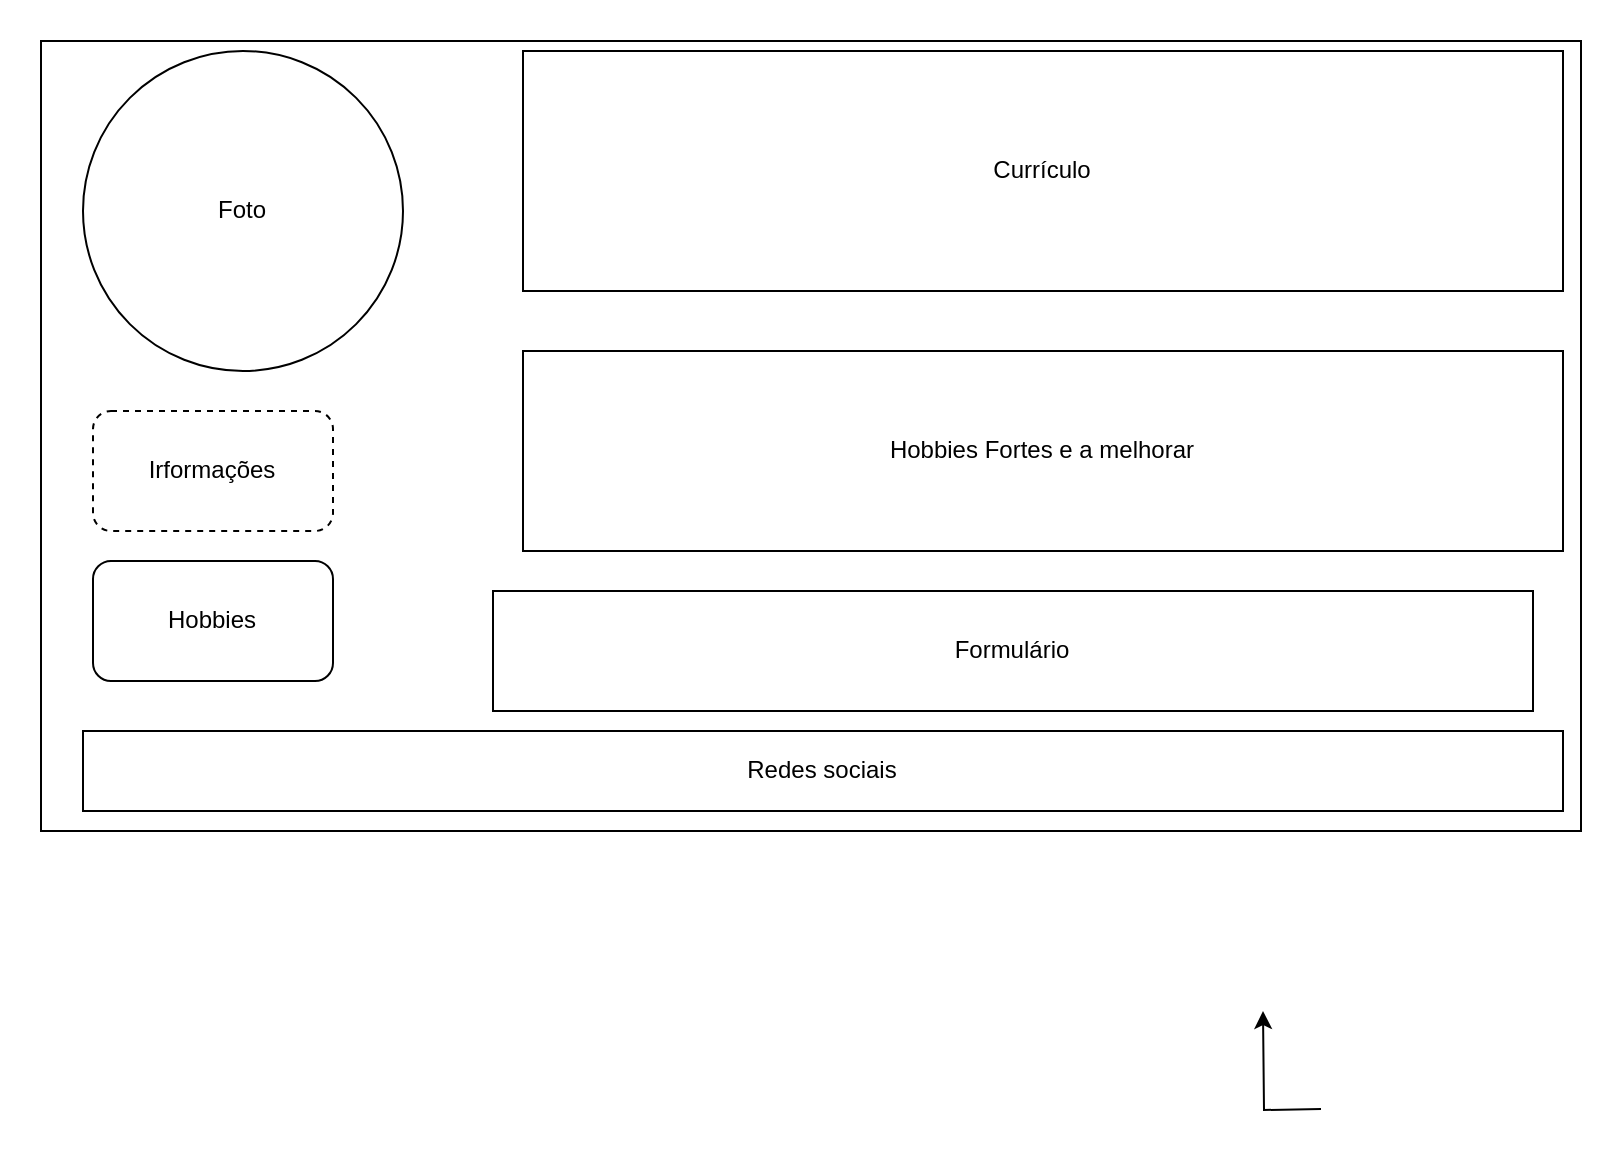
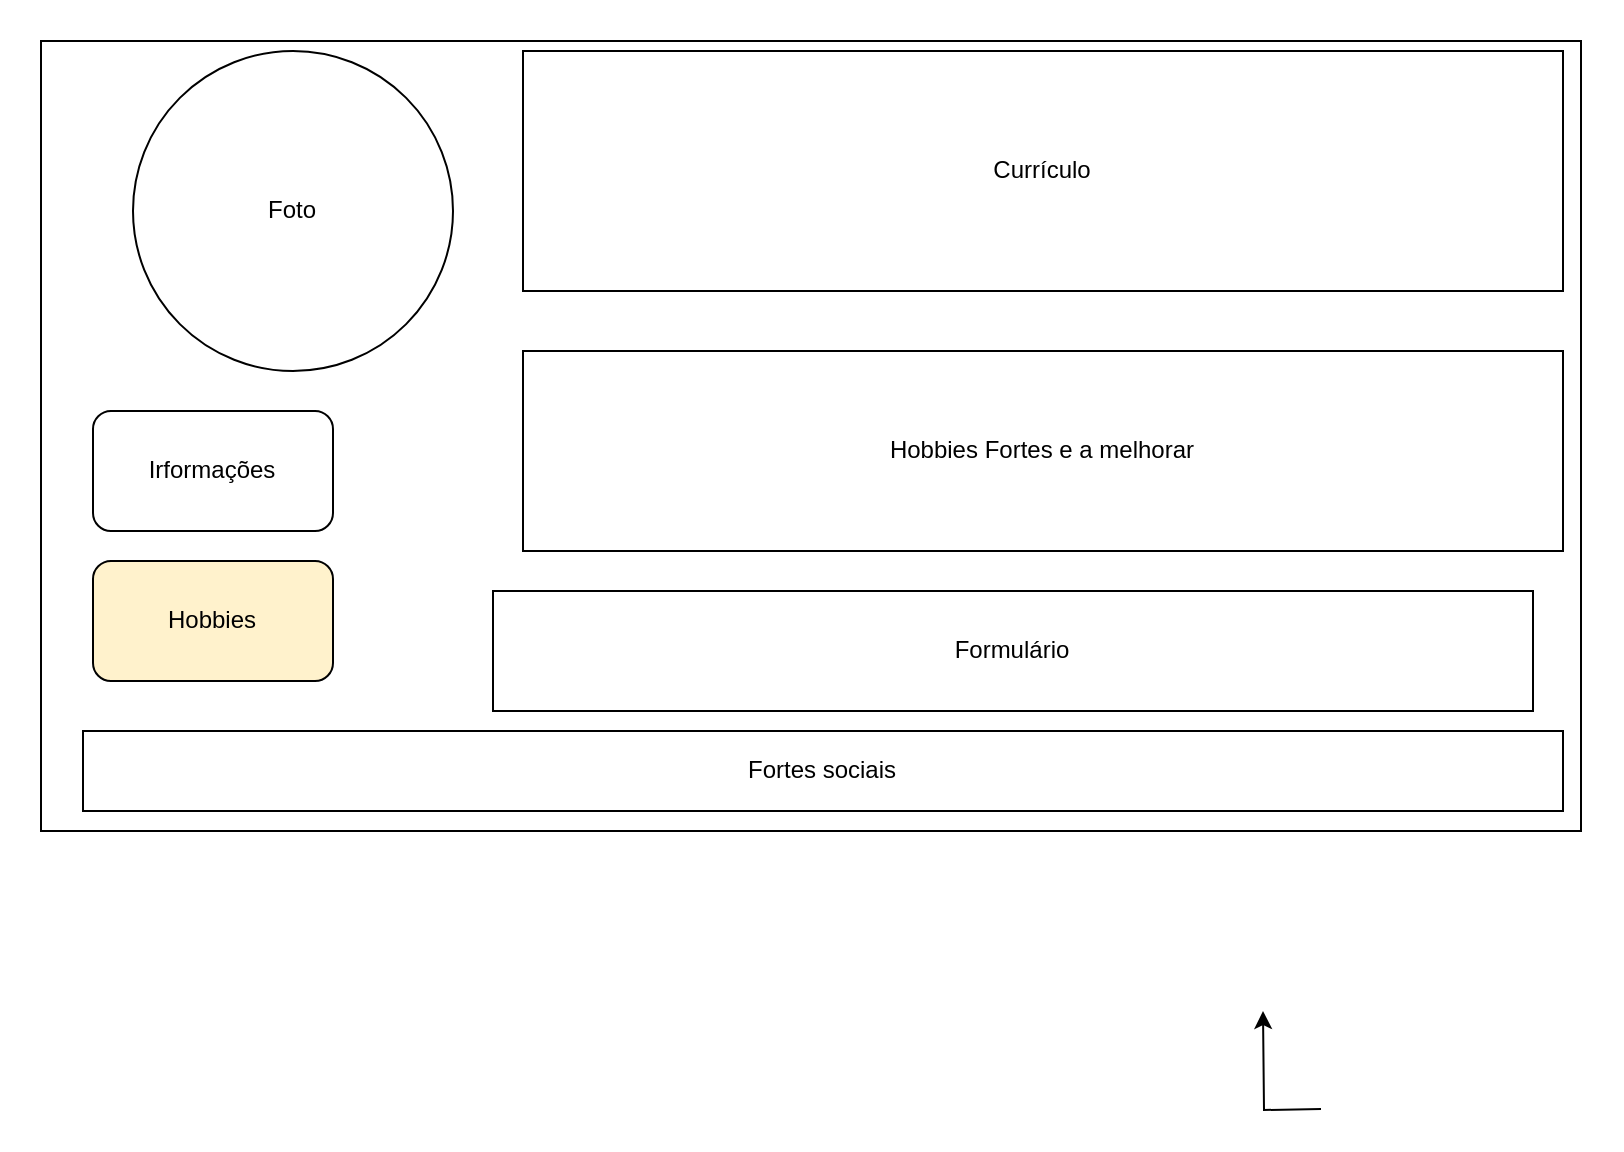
node "Foto": moved (243, 211) -> (293, 211)
node "Irformações": style dashed -> solid
node "Hobbies": fillcolor #ffffff -> #fff2cc
node "Redes sociais": label "Redes sociais" -> "Fortes sociais"
